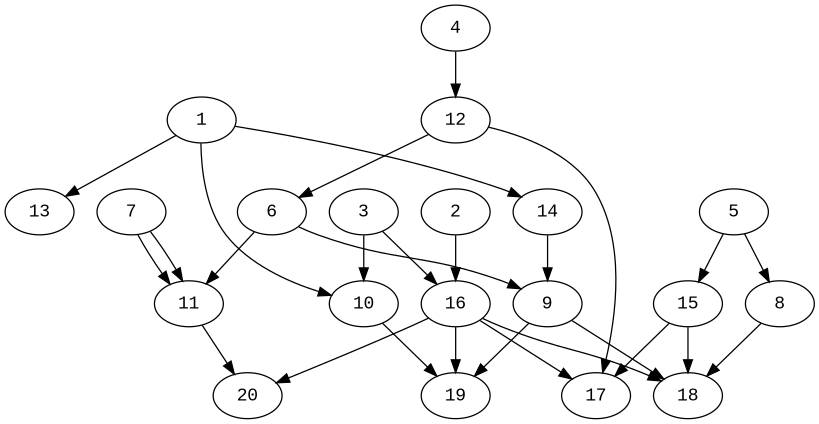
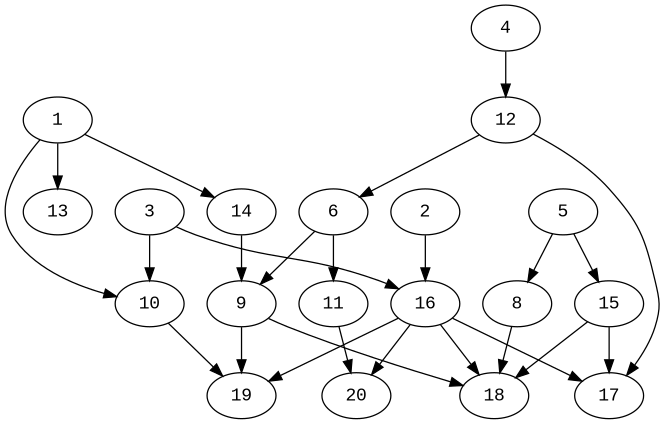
node "7": removed
